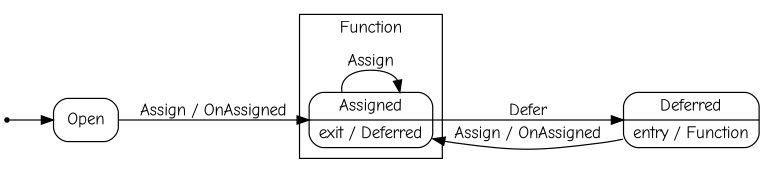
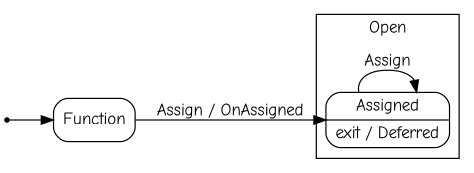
cluster "Function": label "Function" -> "Open"
node "Open": label "Open" -> "Function"
node "Deferred": removed
